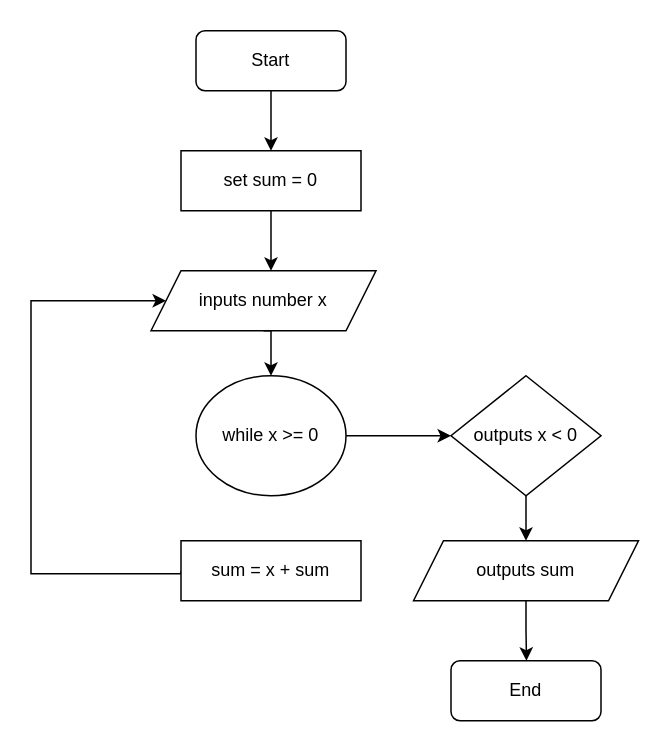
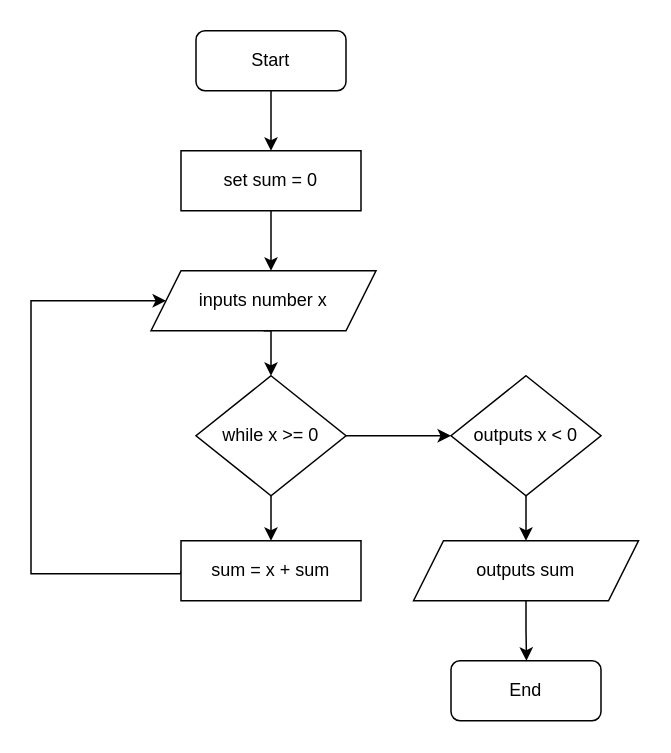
node "while x >= 0": shape ellipse -> diamond
edge "while x >= 0" -> "sum = x + sum": added
